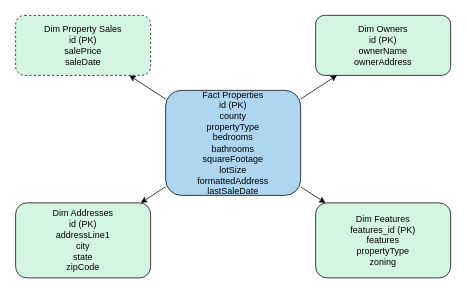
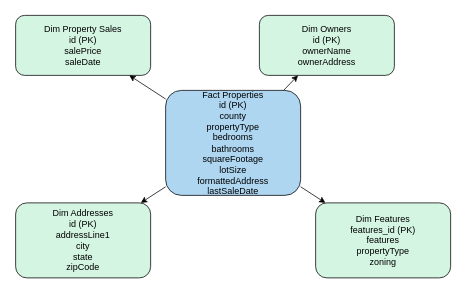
node "Dim Property Sales id (PK) salePrice saleDate": style dashed -> solid
node "Dim Owners id (PK) ownerName ownerAddress": moved (383, 45) -> (327, 45)
